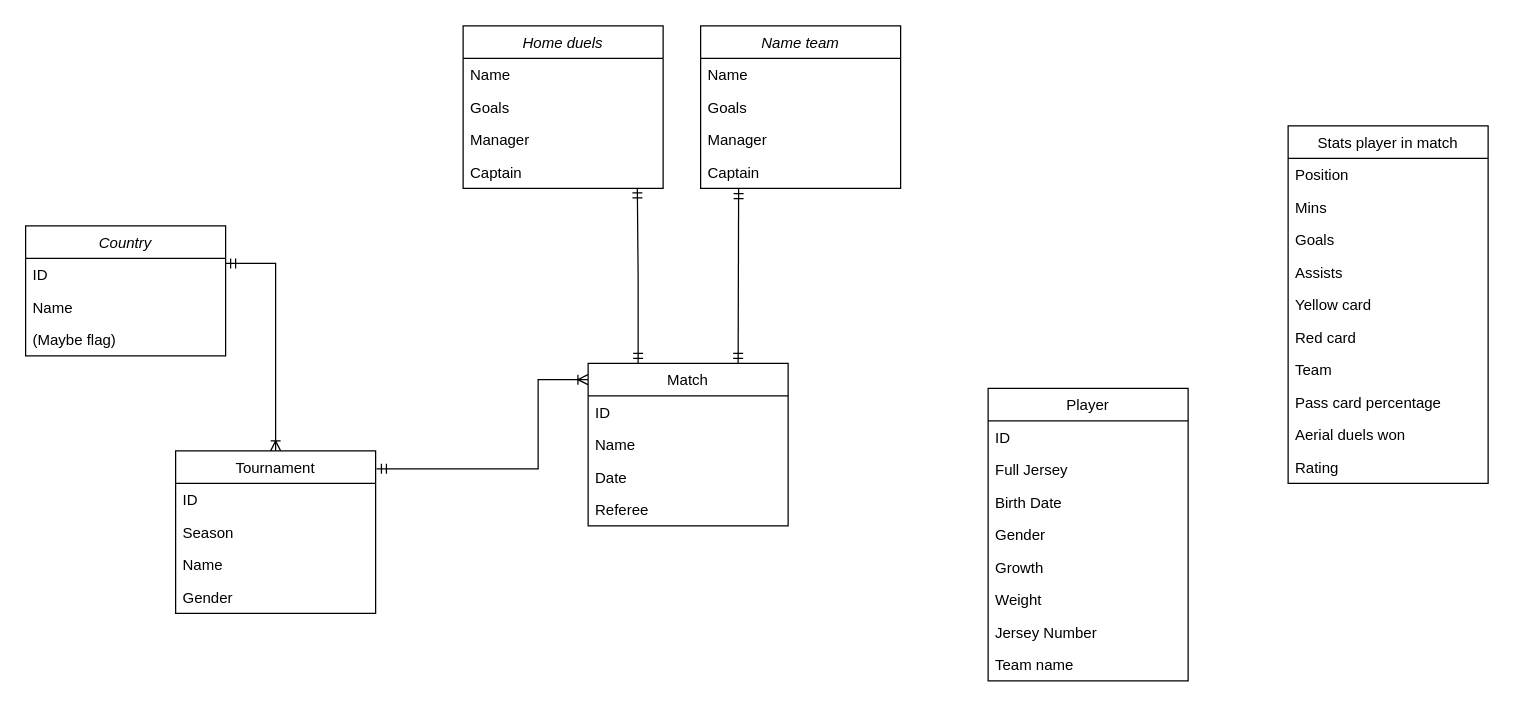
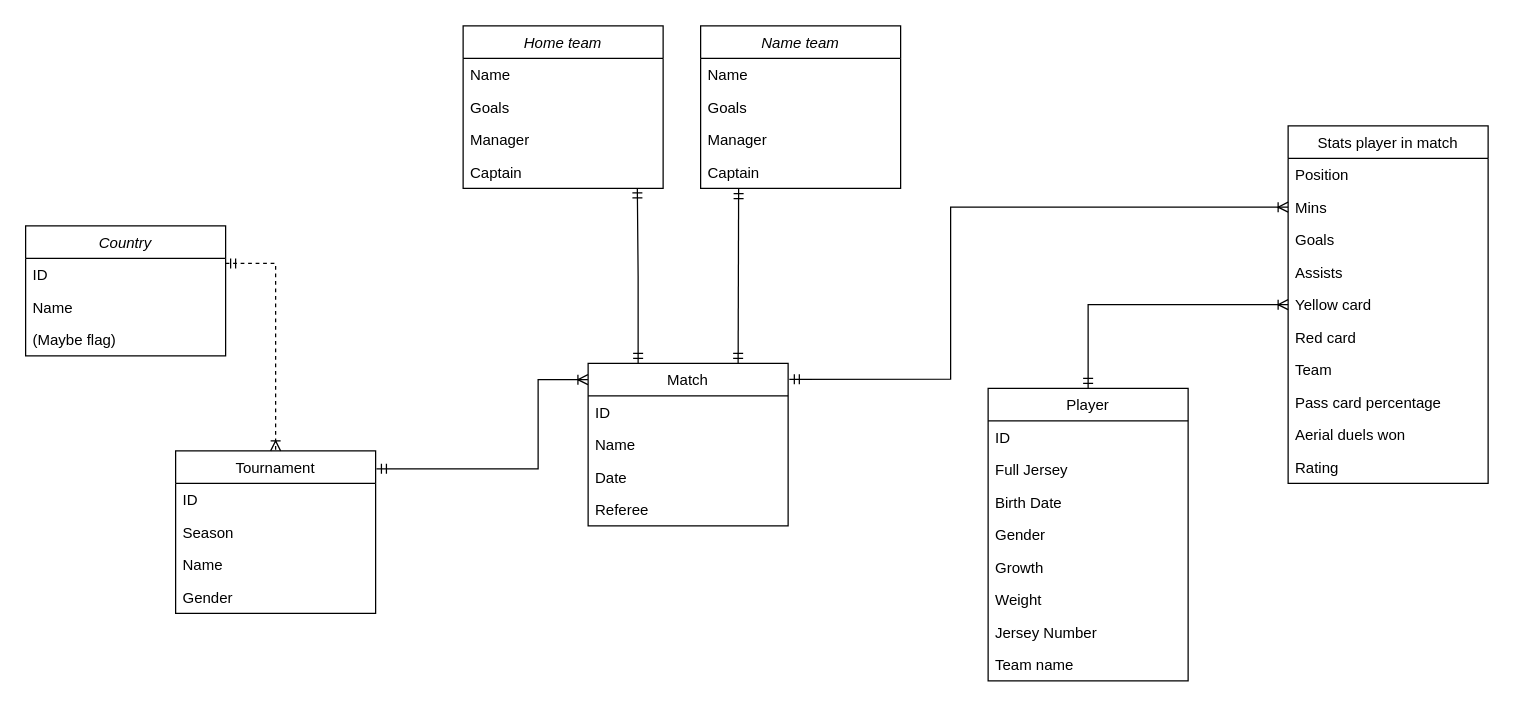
node "Home duels": label "Home duels" -> "Home team"
edge "Mins" -- "Match": added
edge "Yellow card" -- "Player": added
edge "Country" -- "Tournament": style solid -> dashed
